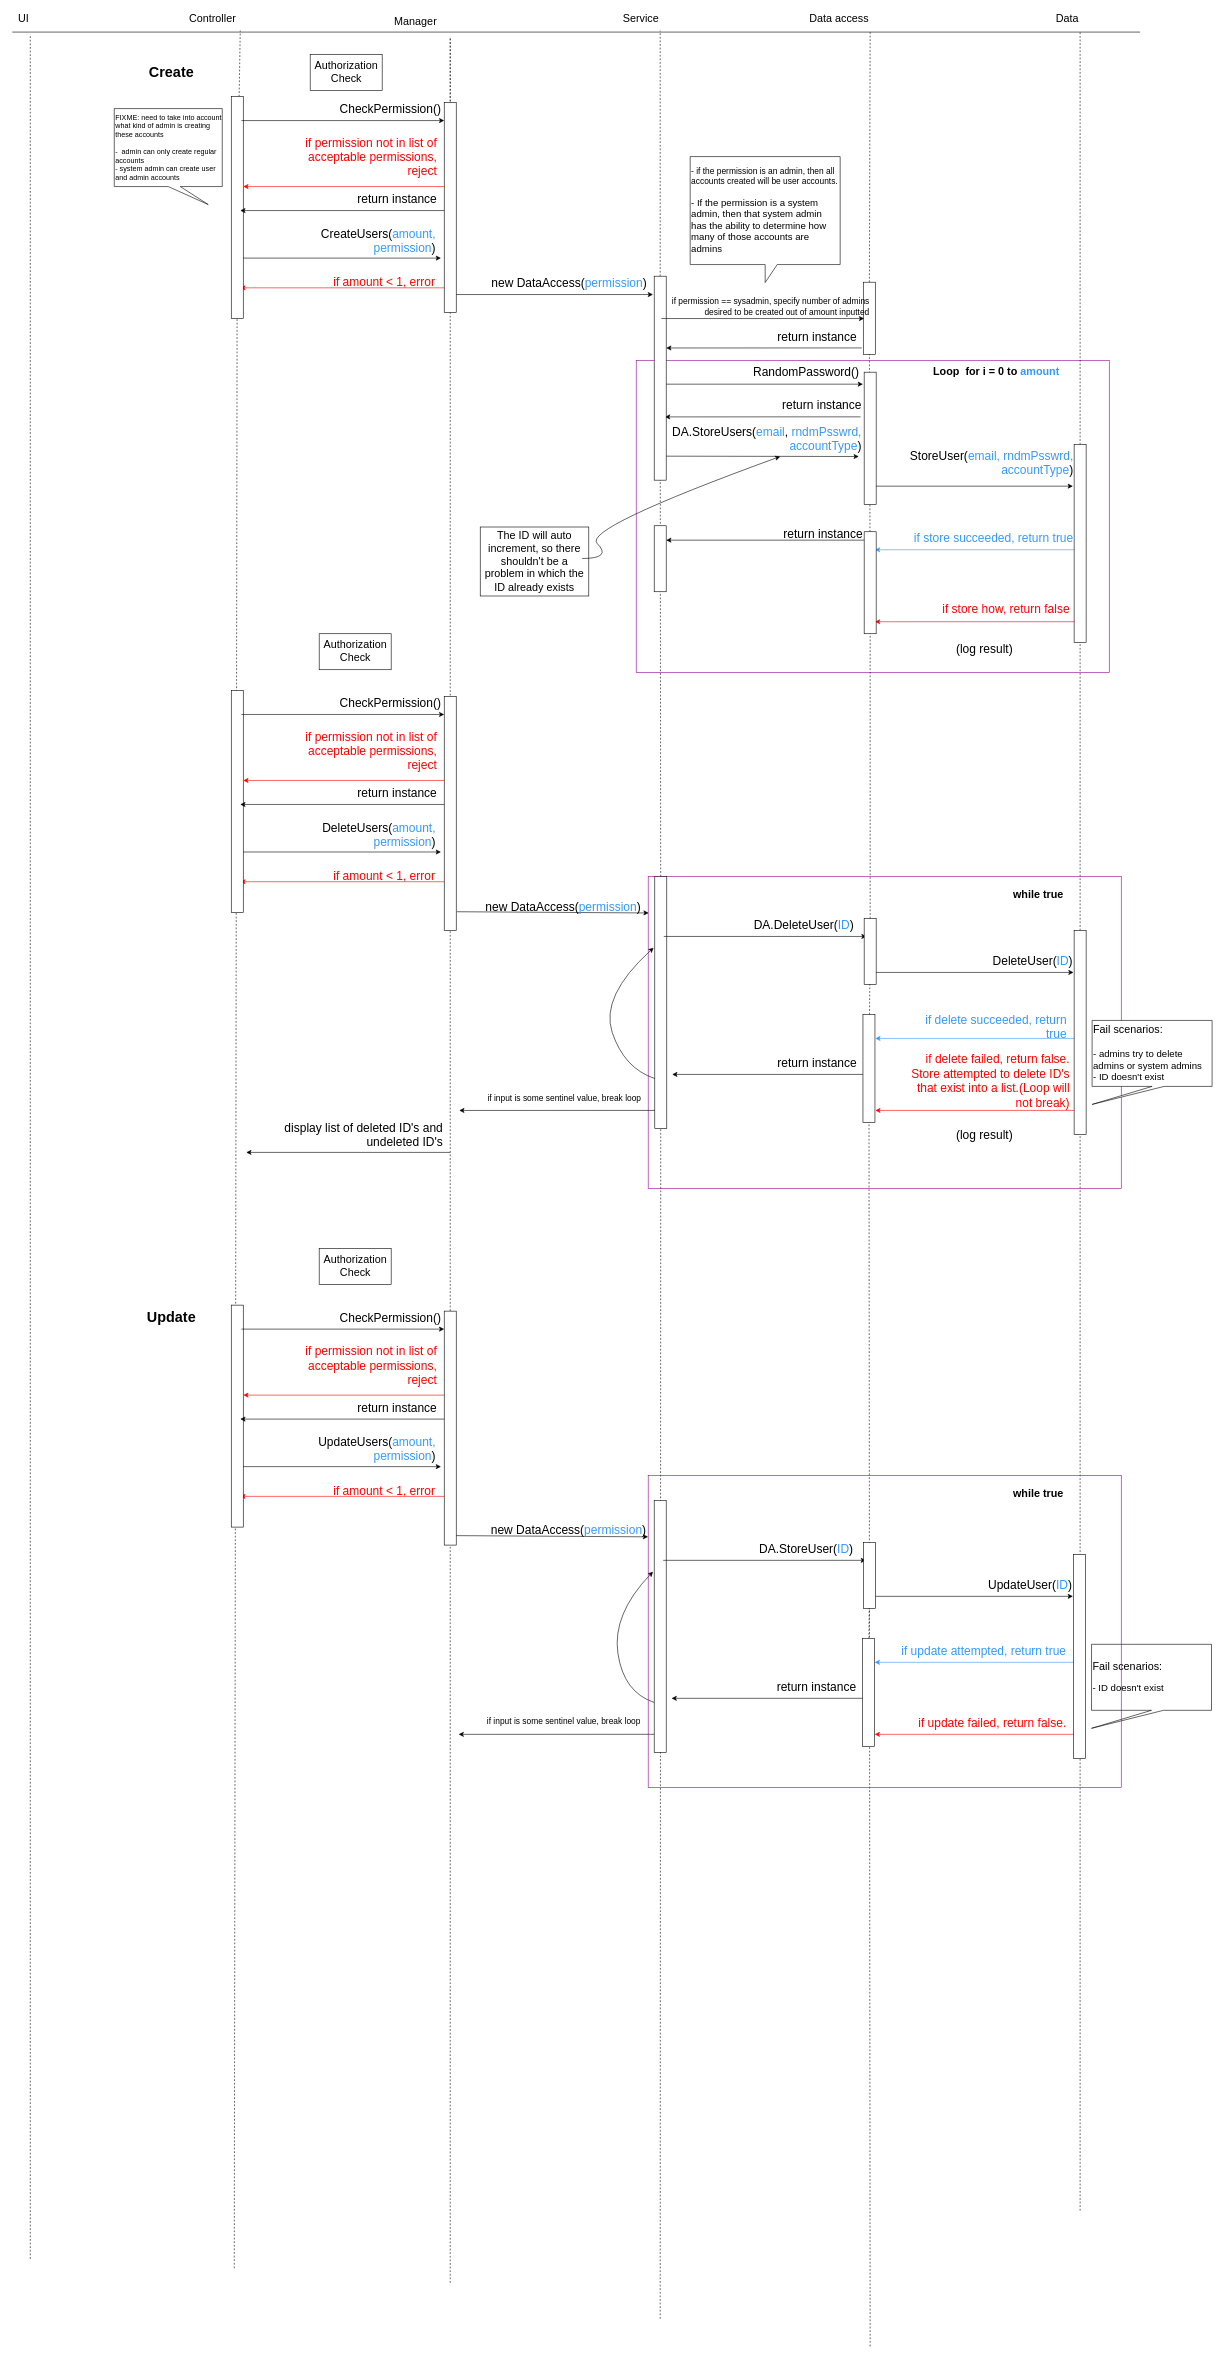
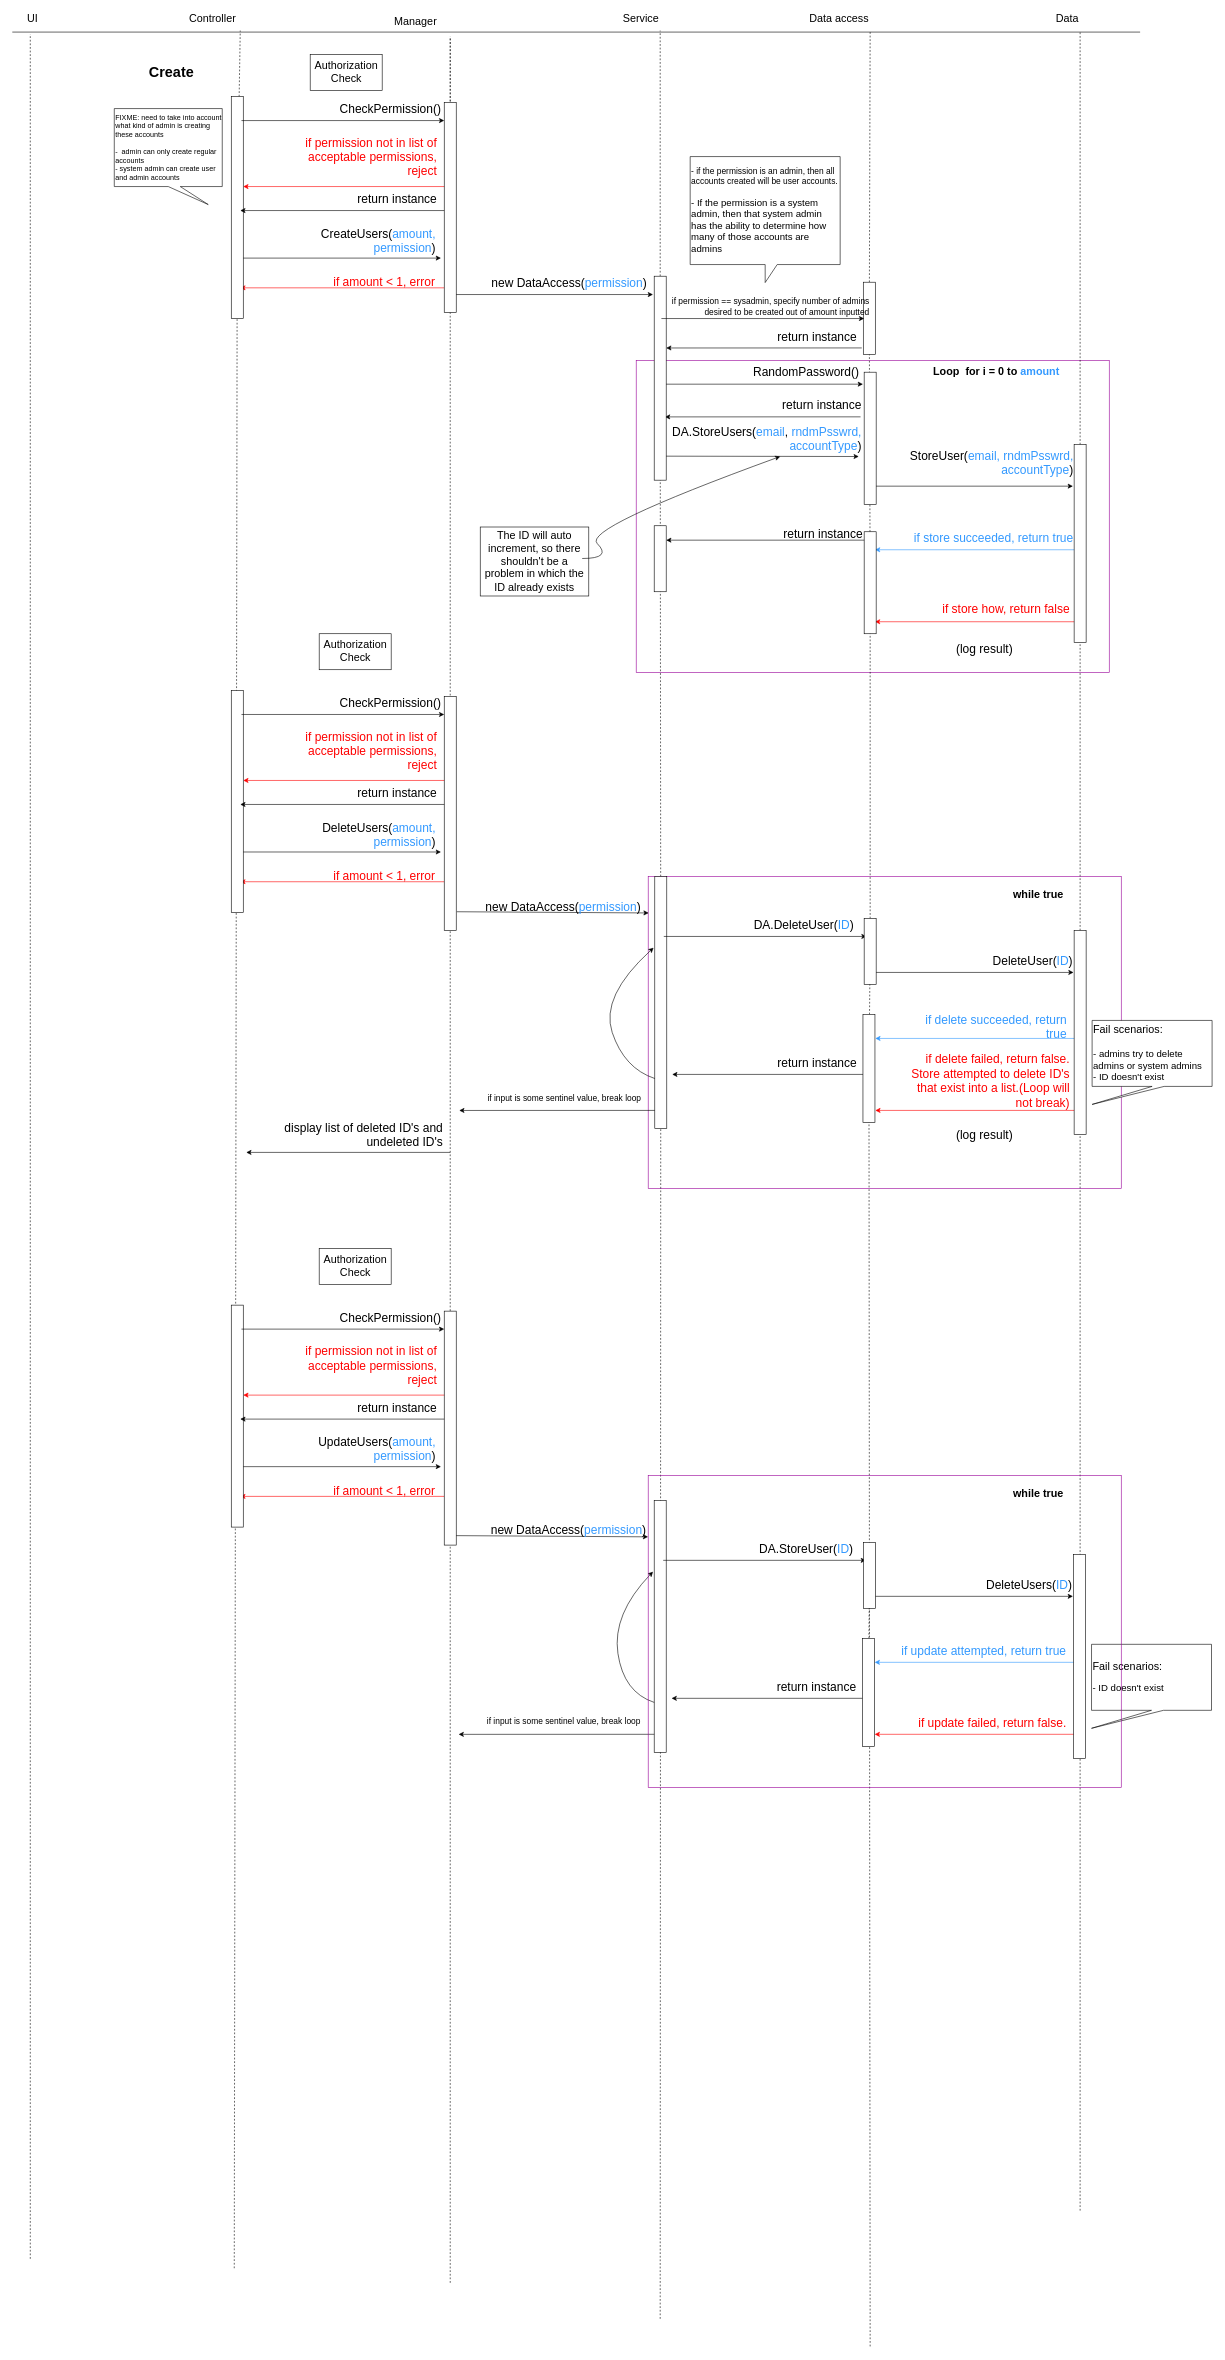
node "UI": moved (21, 18) -> (30, 18)
node "Update": removed
node "UpdateUser(ID)": label "UpdateUser(ID)" -> "DeleteUsers(ID)"
